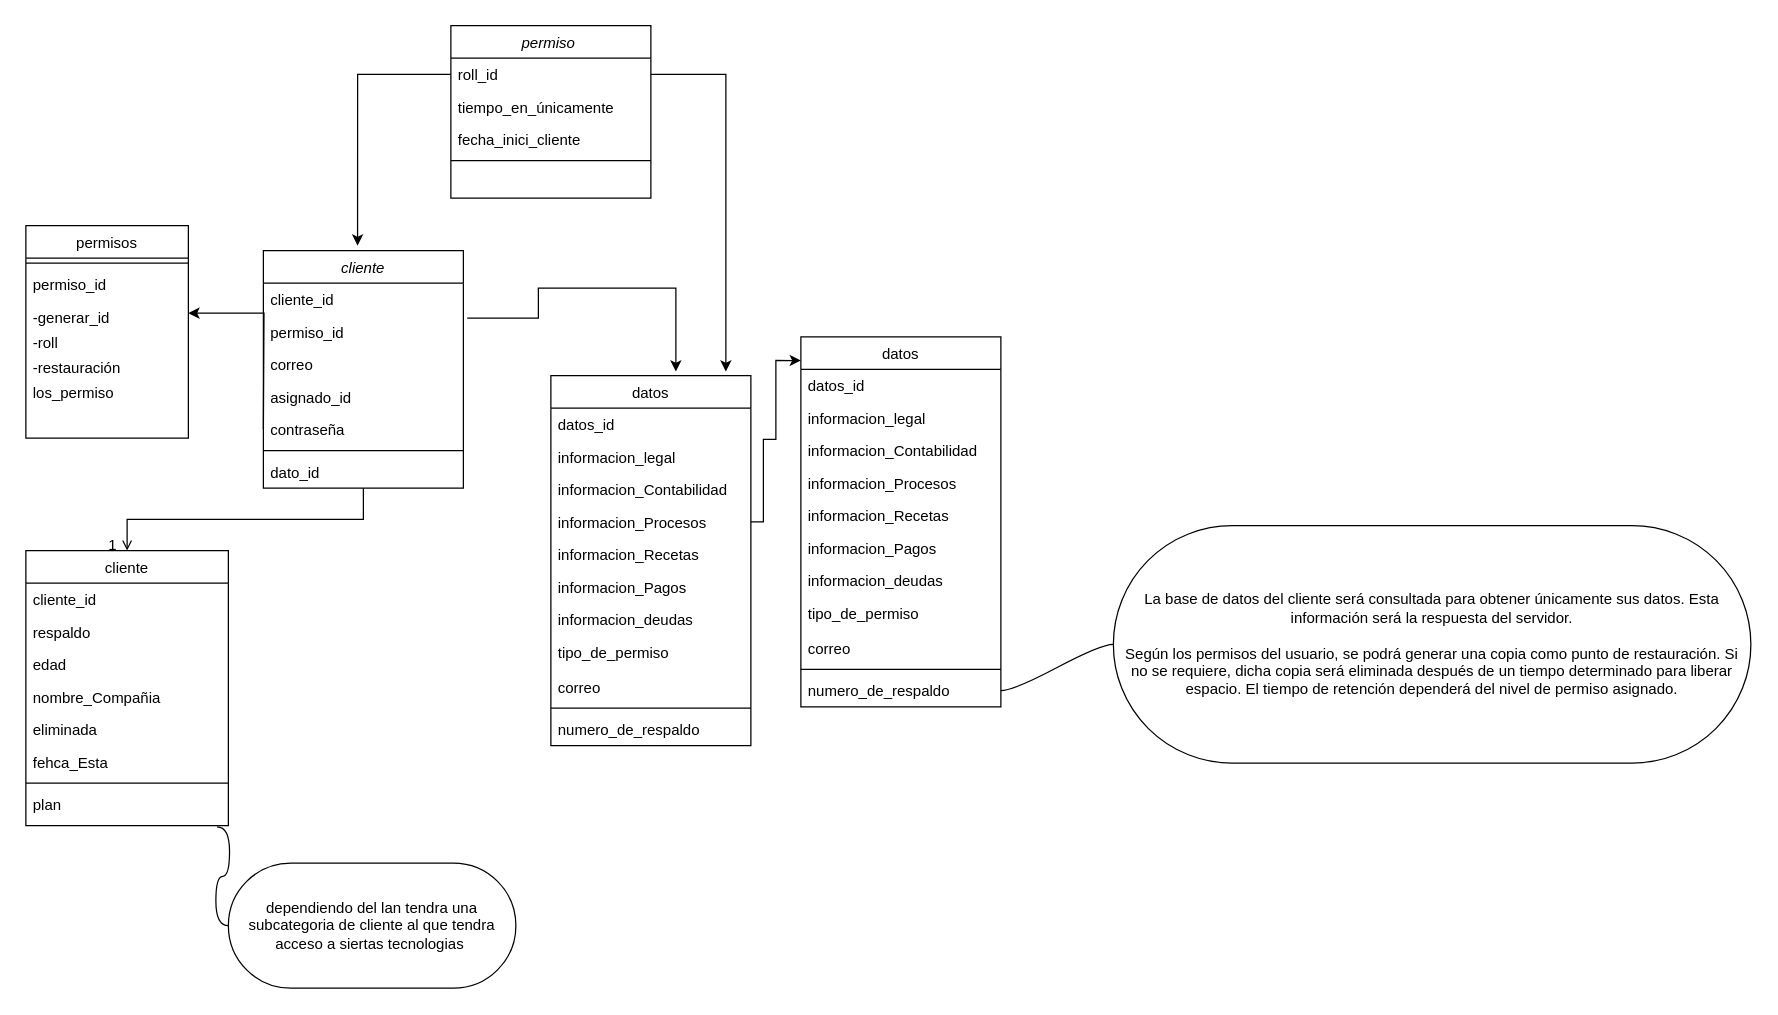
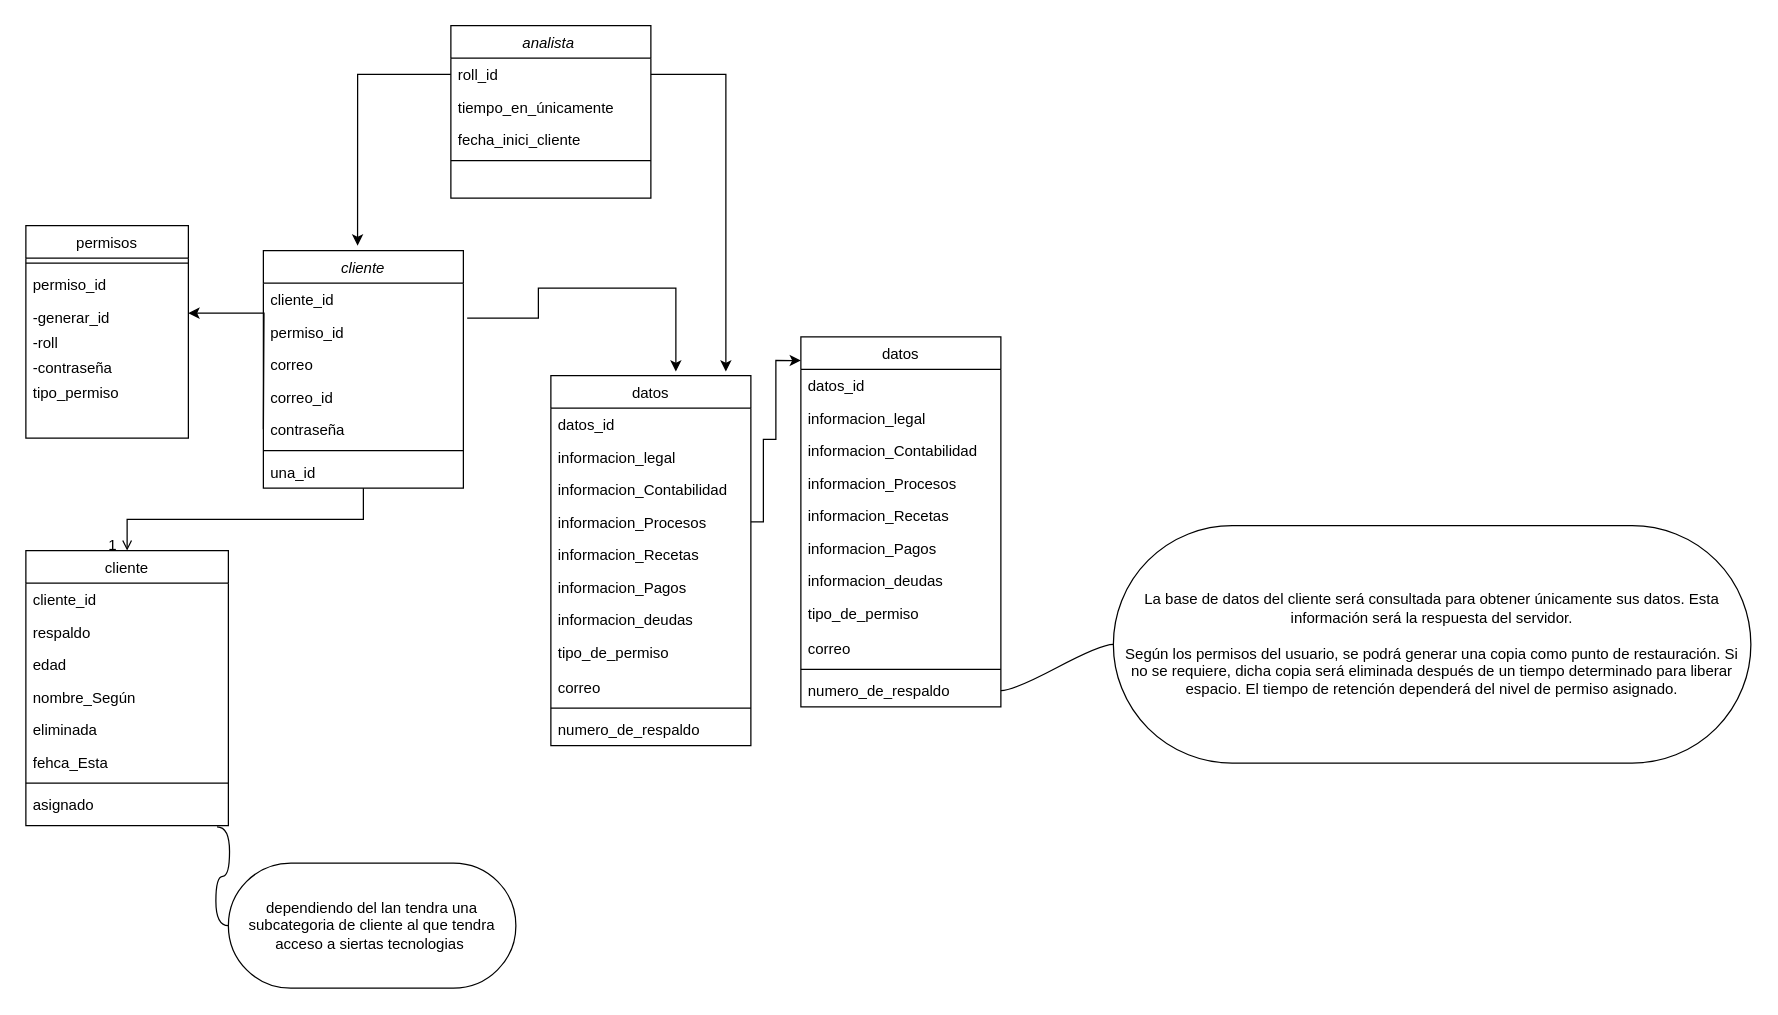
node "permiso": label "permiso" -> "analista"
node "-restauración": label "-restauración" -> "-contraseña"
node "los_permiso": label "los_permiso" -> "tipo_permiso"
node "asignado_id": label "asignado_id" -> "correo_id"
node "dato_id": label "dato_id" -> "una_id"
node "nombre_Compañia": label "nombre_Compañia" -> "nombre_Según"
node "plan": label "plan" -> "asignado"
